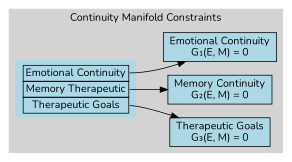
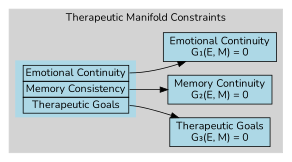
cluster "Continuity Manifold Constraints": label "Continuity Manifold Constraints" -> "Therapeutic Manifold Constraints"
node "Emotional Continuity": text "Memory Therapeutic" -> "Memory Consistency"
